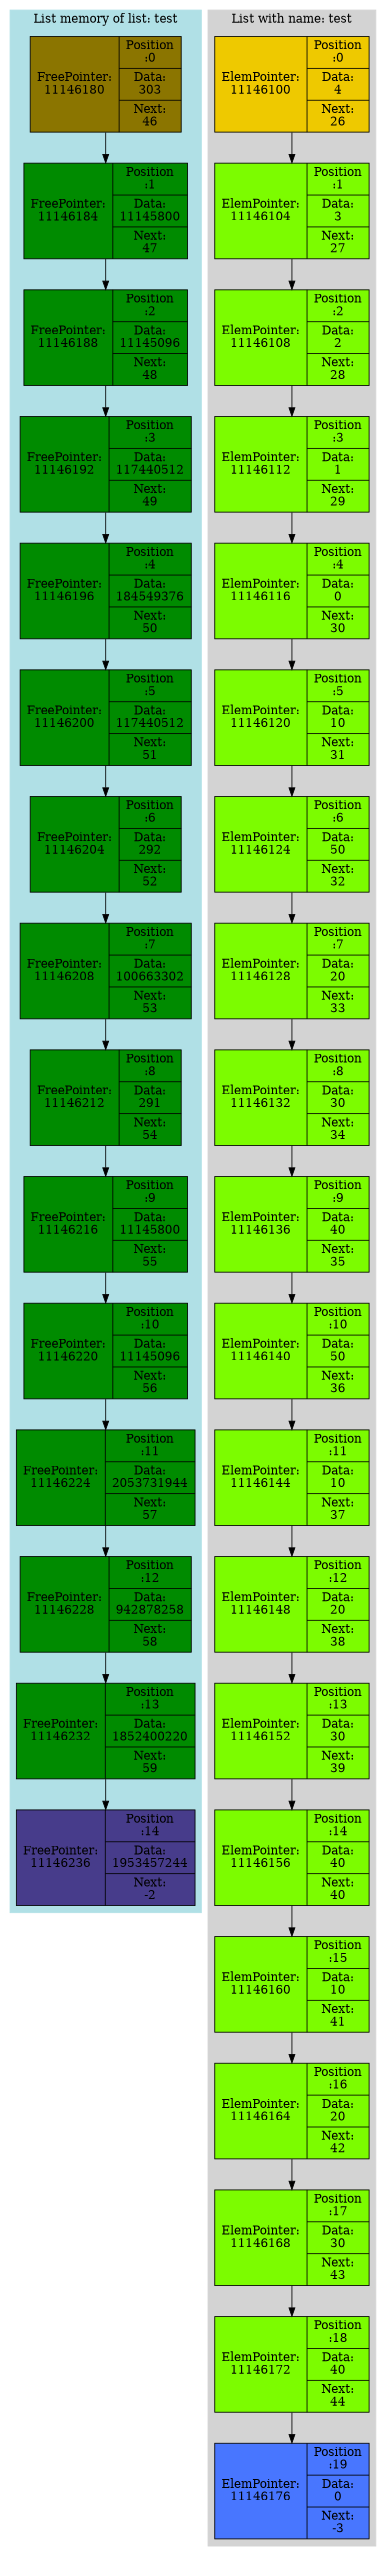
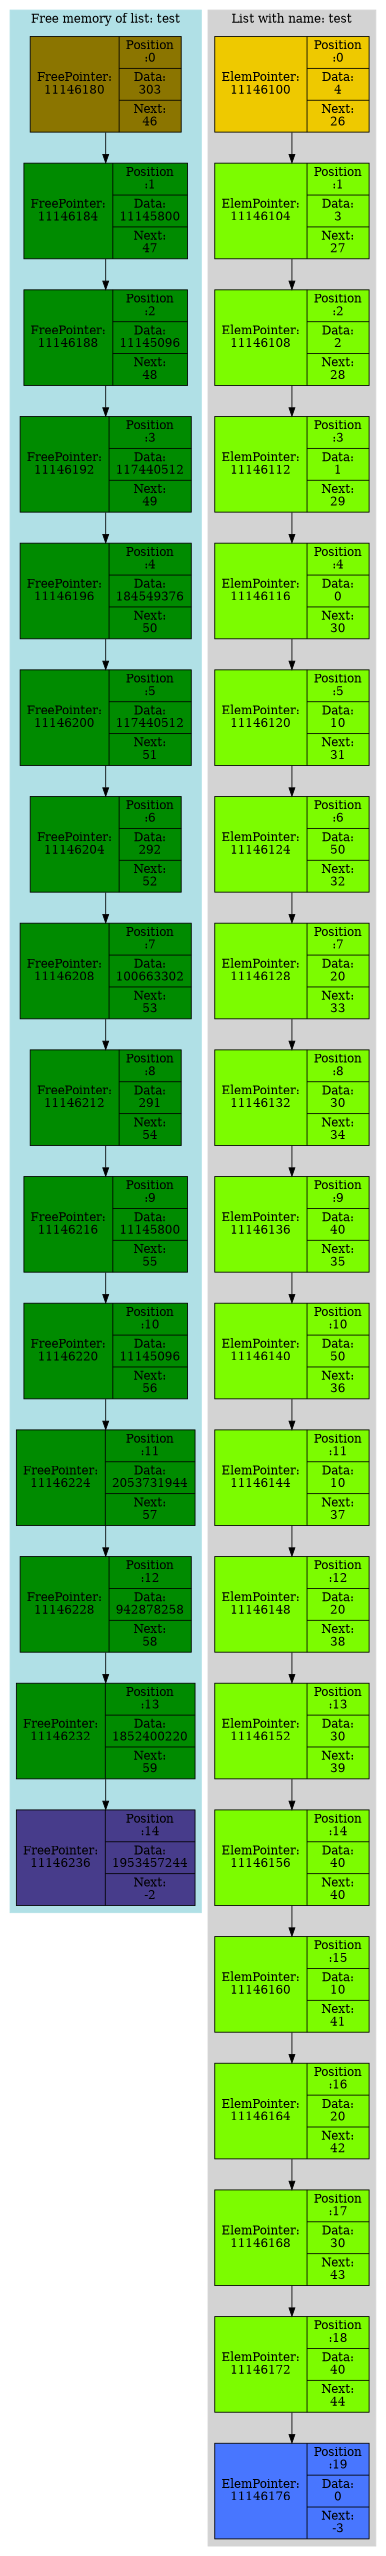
cluster "List memory of list: test": label "List memory of list: test" -> "Free memory of list: test"
